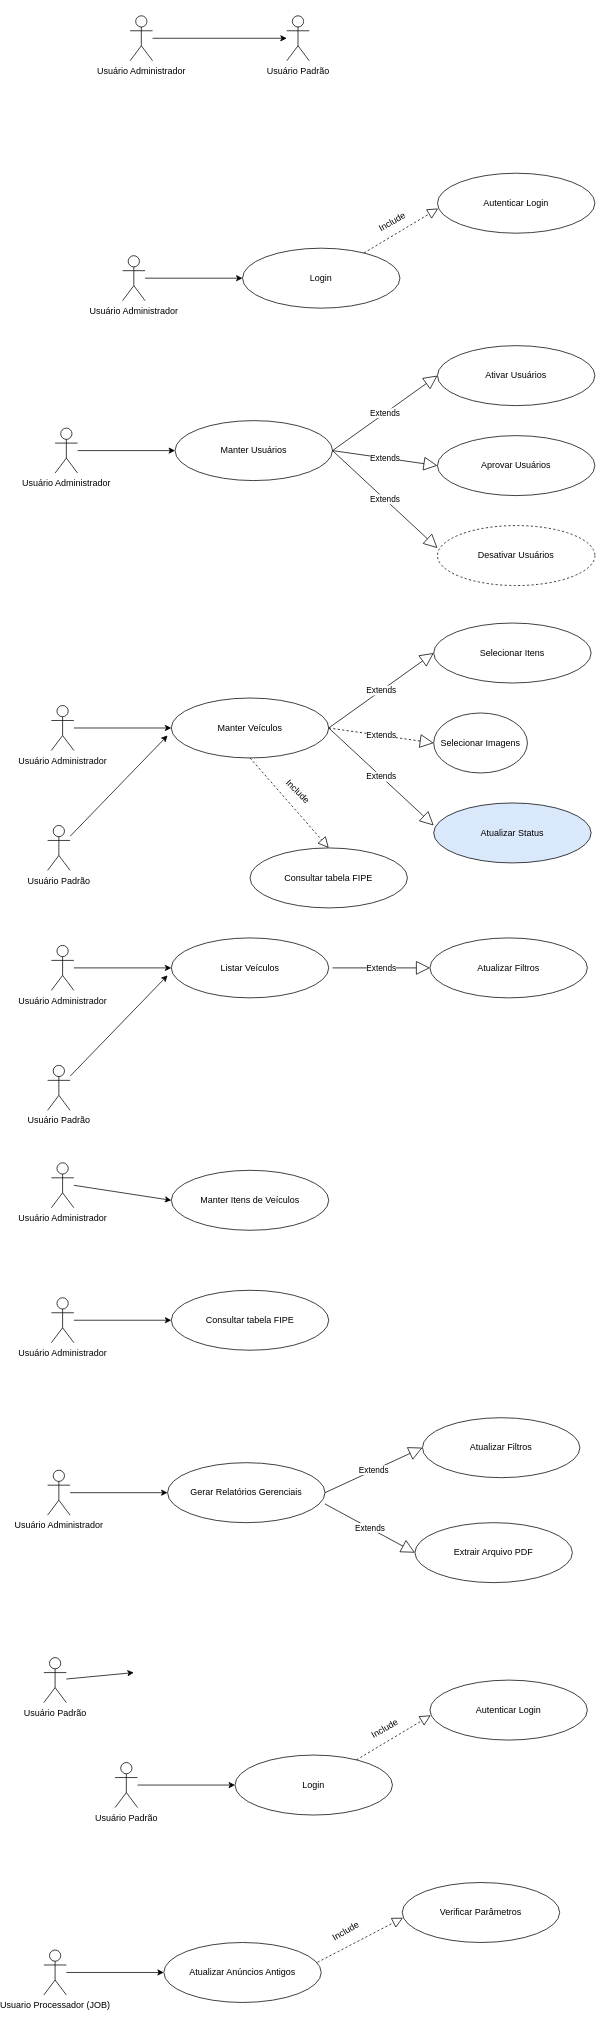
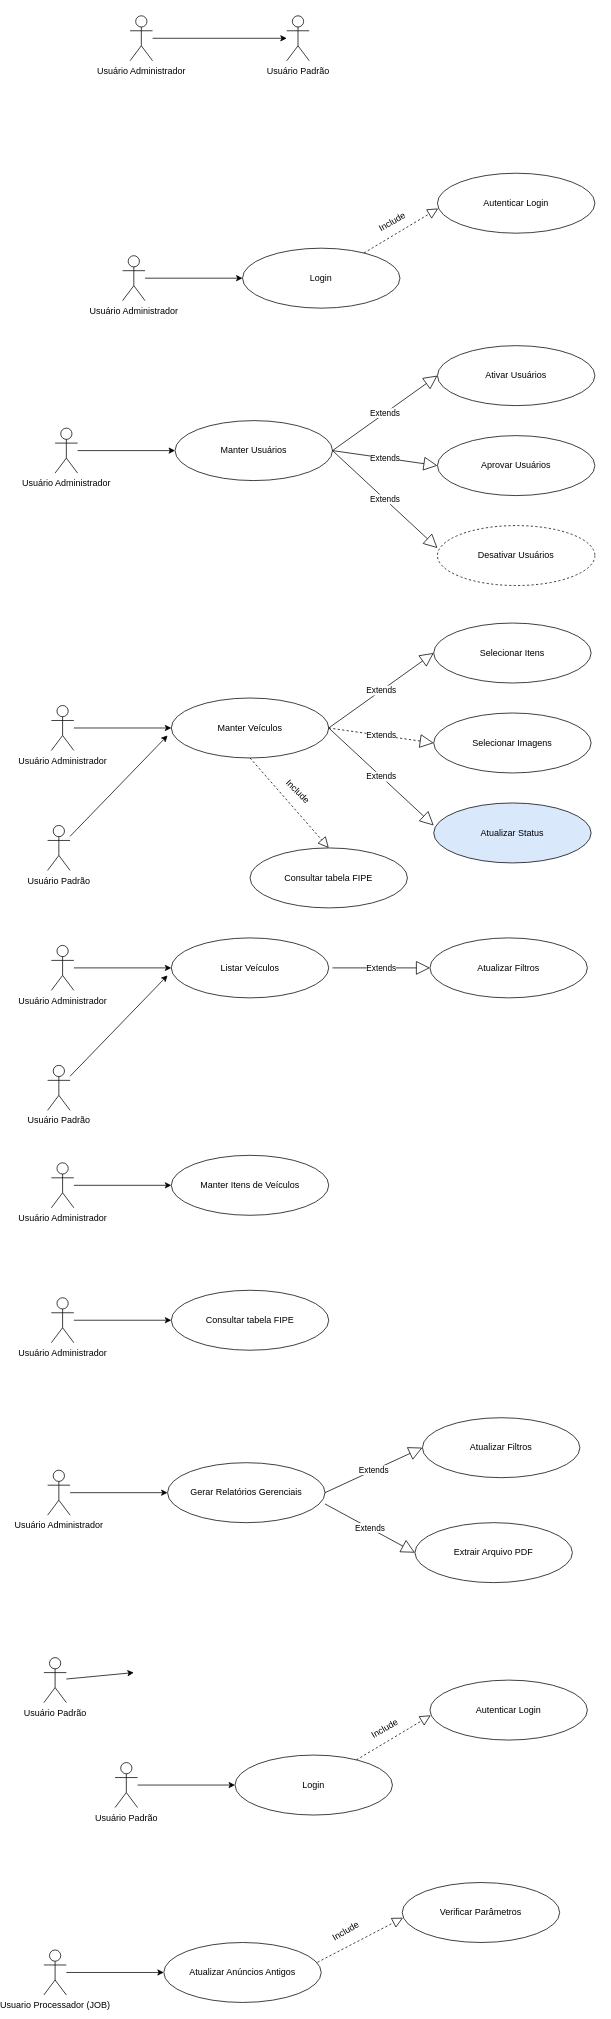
node "Selecionar Imagens": size 94x60 -> 158x60
node "Manter Itens de Veículos": moved (250, 1200) -> (250, 1185)
